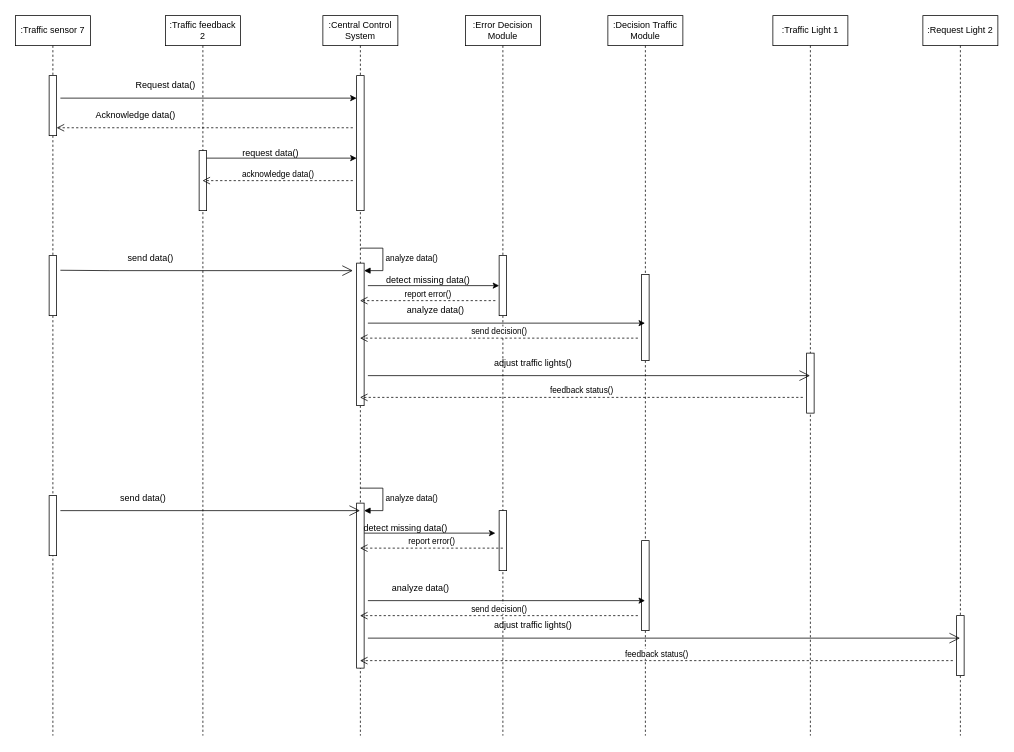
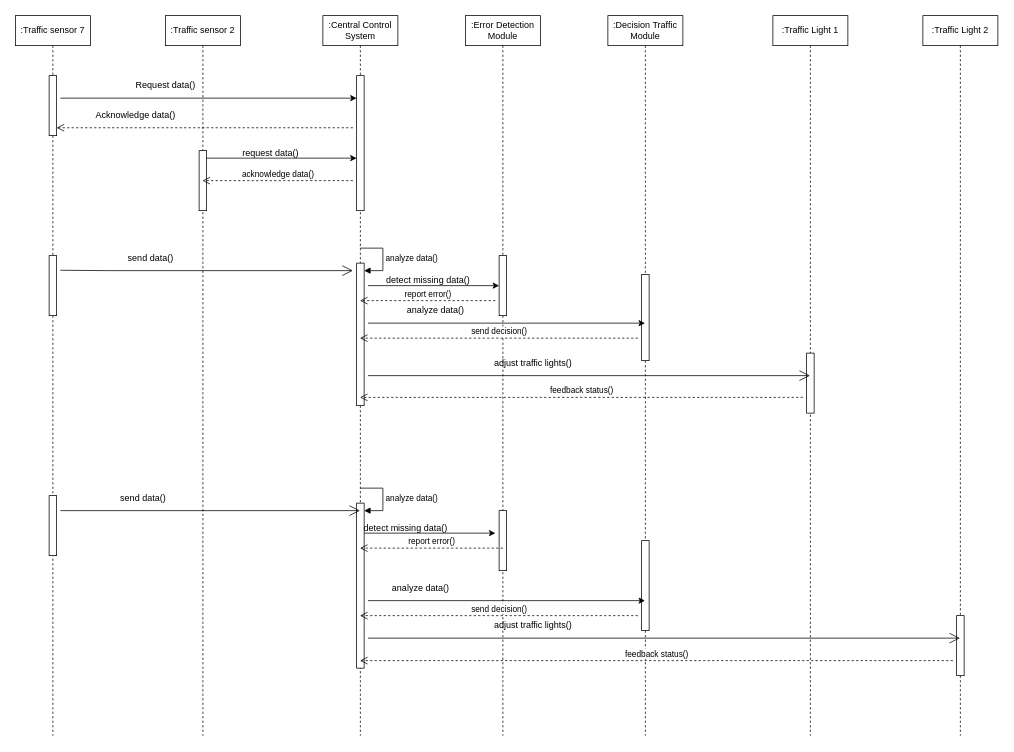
node ":Traffic feedback 2": label ":Traffic feedback 2" -> ":Traffic sensor 2"
node ":Error Decision Module": label ":Error Decision Module" -> ":Error Detection Module"
node ":Request Light 2": label ":Request Light 2" -> ":Traffic Light 2"
